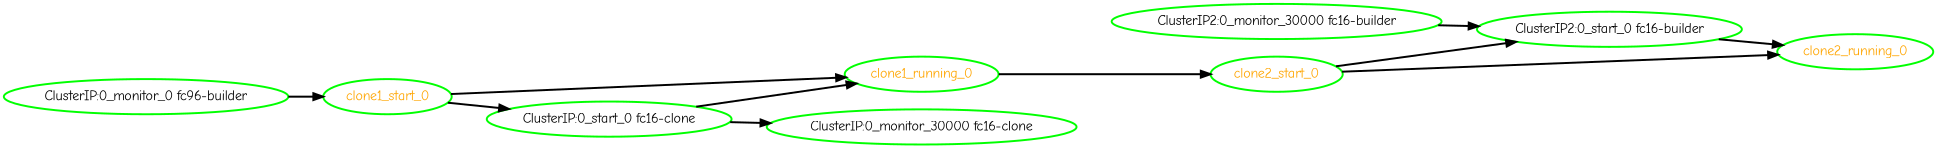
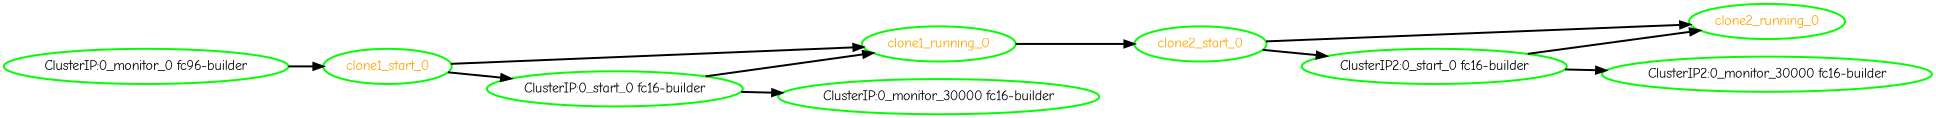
edge "ClusterIP2:0_monitor_30000 fc16-builder" -> "ClusterIP2:0_start_0 fc16-builder": reversed
node "ClusterIP:0_start_0 fc16-clone": label "ClusterIP:0_start_0 fc16-clone" -> "ClusterIP:0_start_0 fc16-builder"
node "ClusterIP:0_monitor_30000 fc16-clone": label "ClusterIP:0_monitor_30000 fc16-clone" -> "ClusterIP:0_monitor_30000 fc16-builder"
